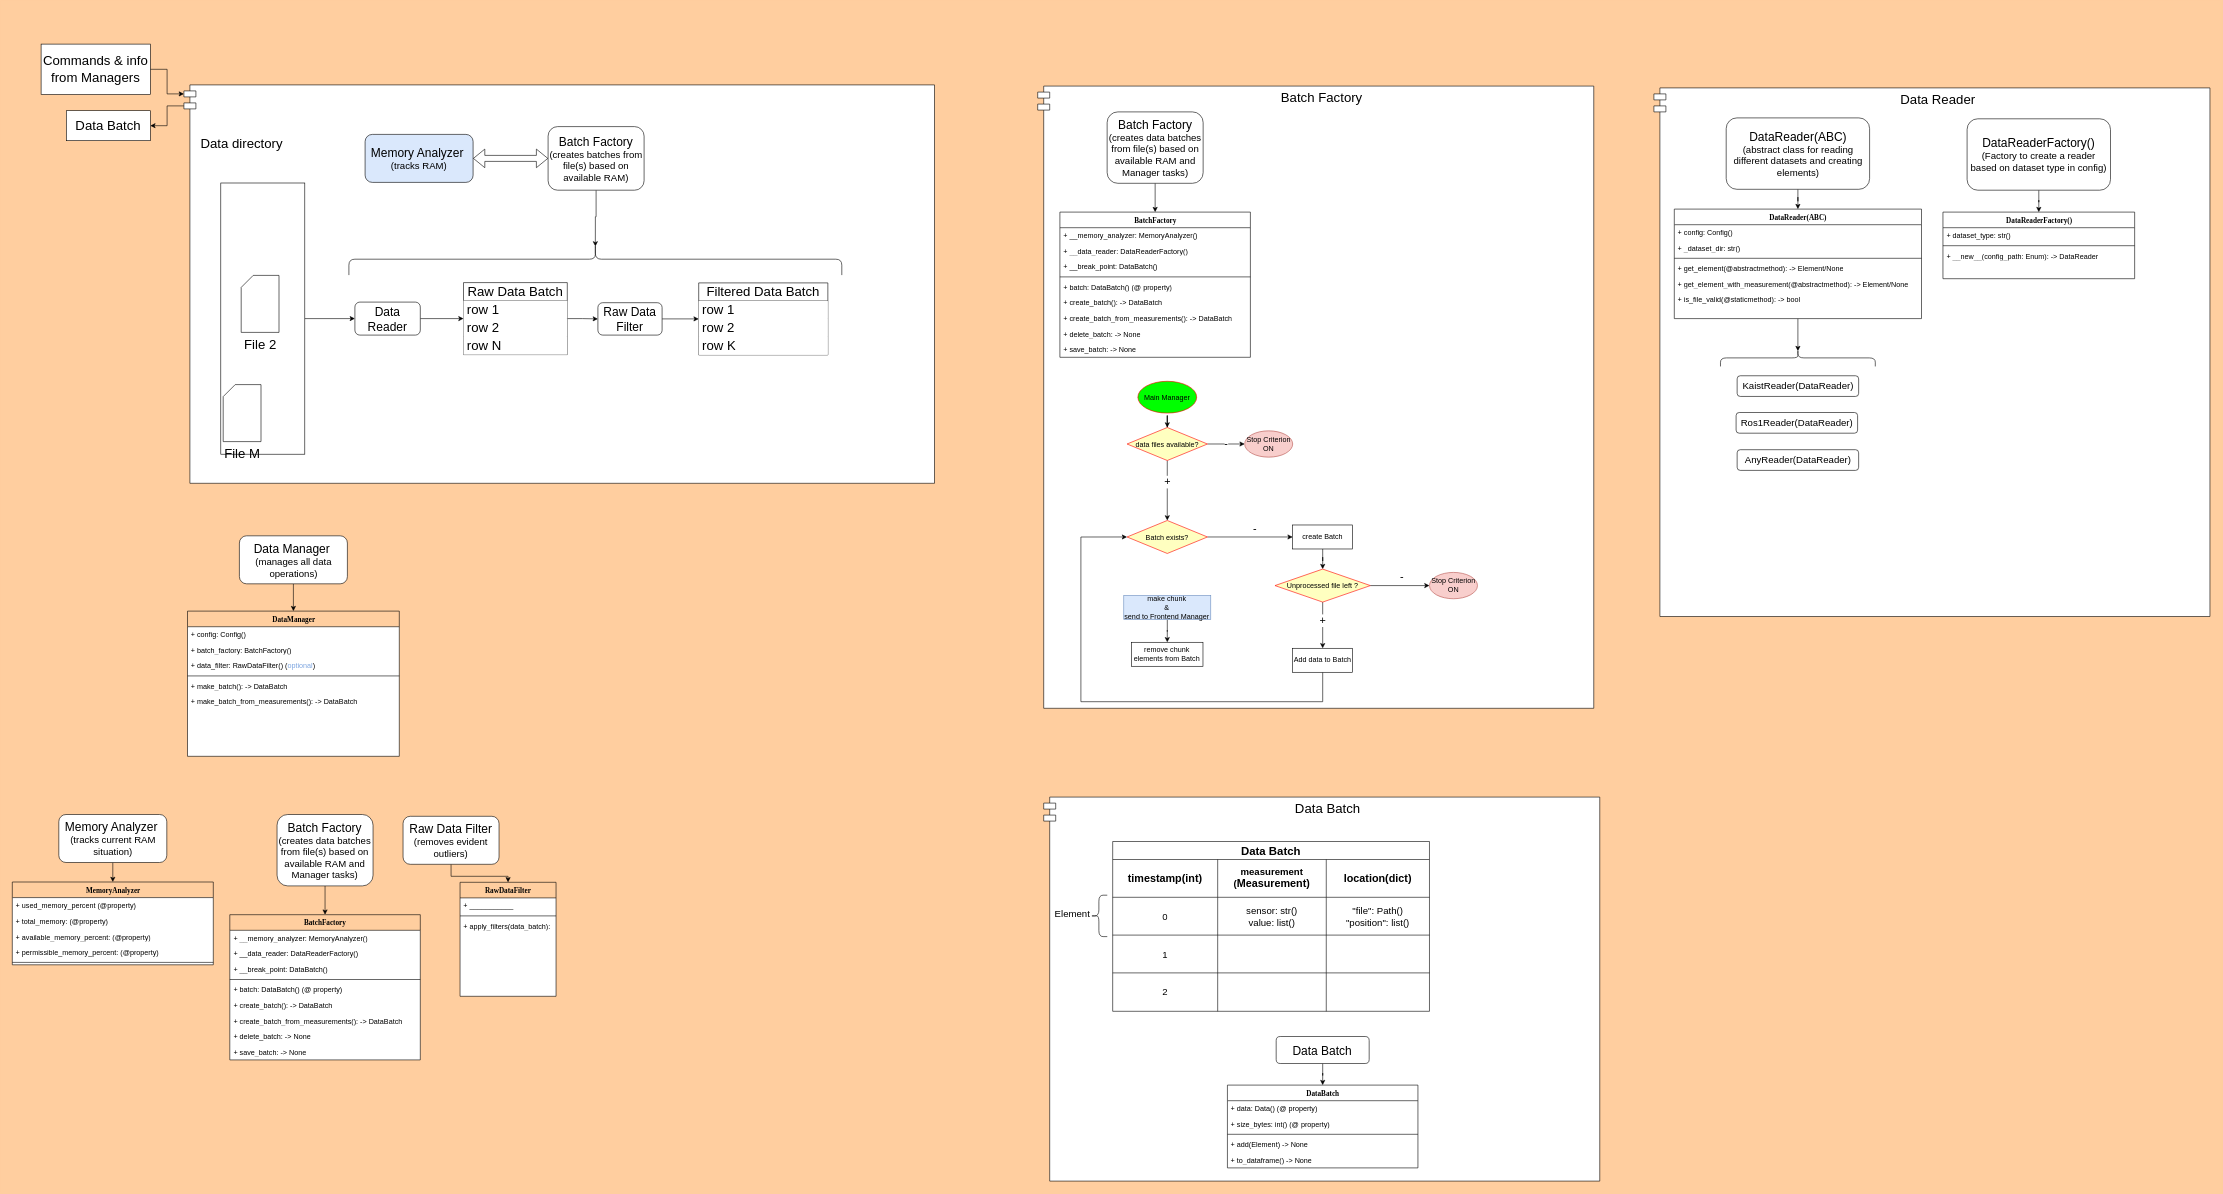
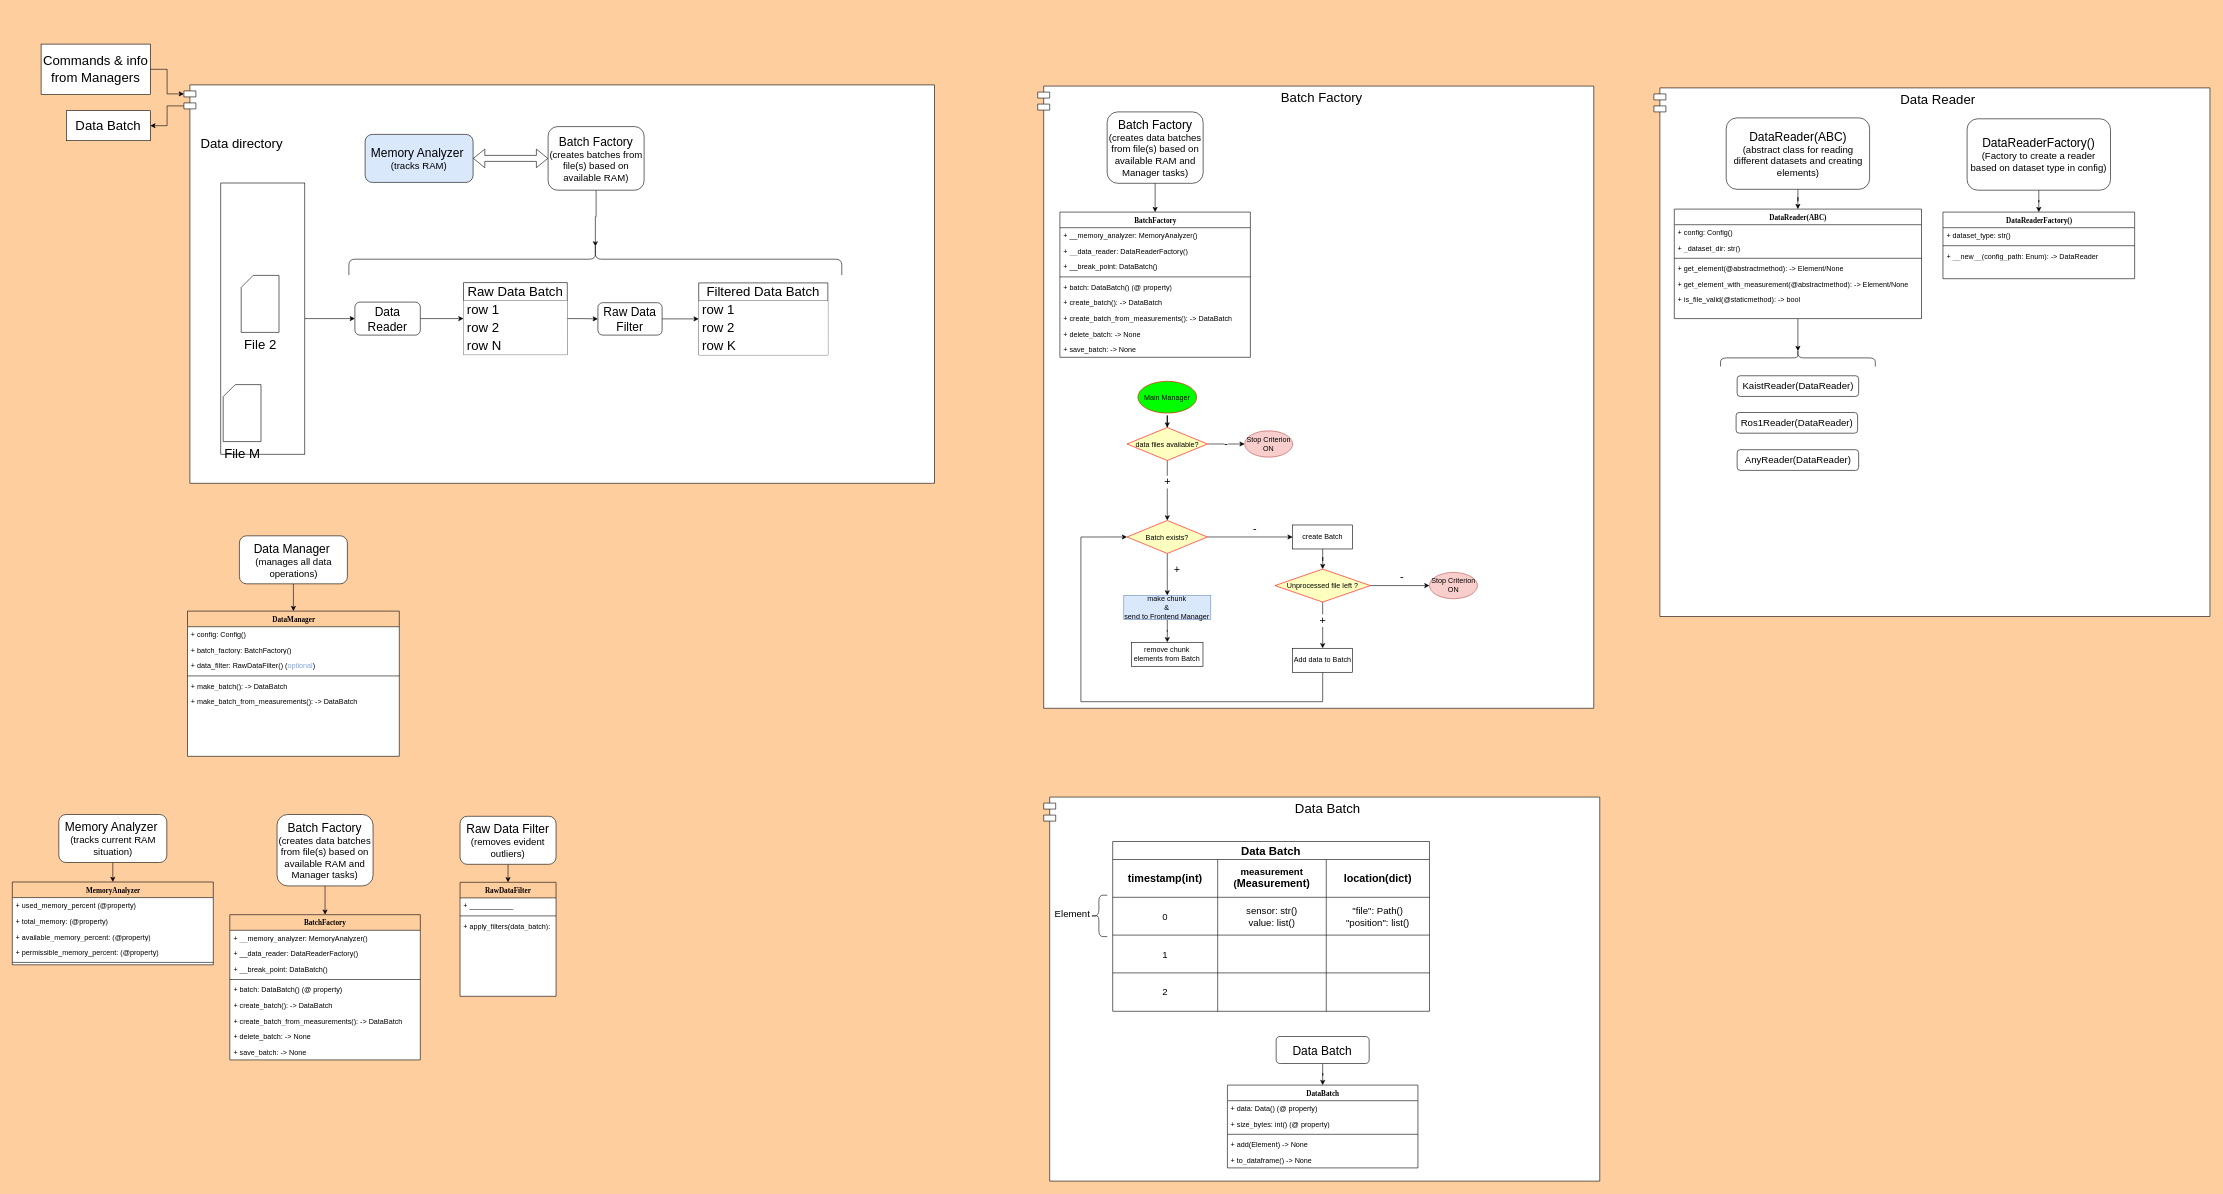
edge "Batch exists?" -> "make chunk & send to Frontend Manager": added, label "+"
node "Raw Data Filter (removes evident outliers)": moved (451, 840) -> (508, 840)
